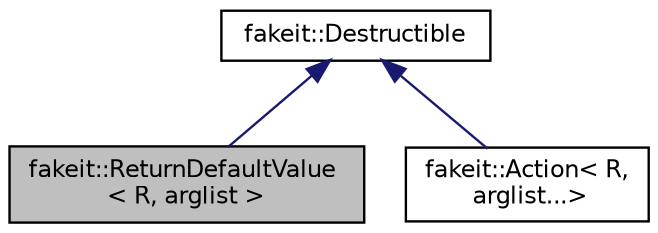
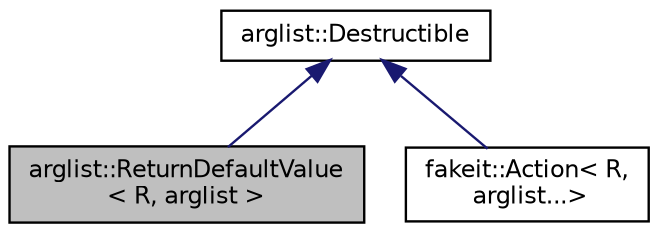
node "fakeit::Destructible": label "fakeit::Destructible" -> "arglist::Destructible"
node "fakeit::ReturnDefaultValue < R, arglist >": label "fakeit::ReturnDefaultValue < R, arglist >" -> "arglist::ReturnDefaultValue < R, arglist >"
